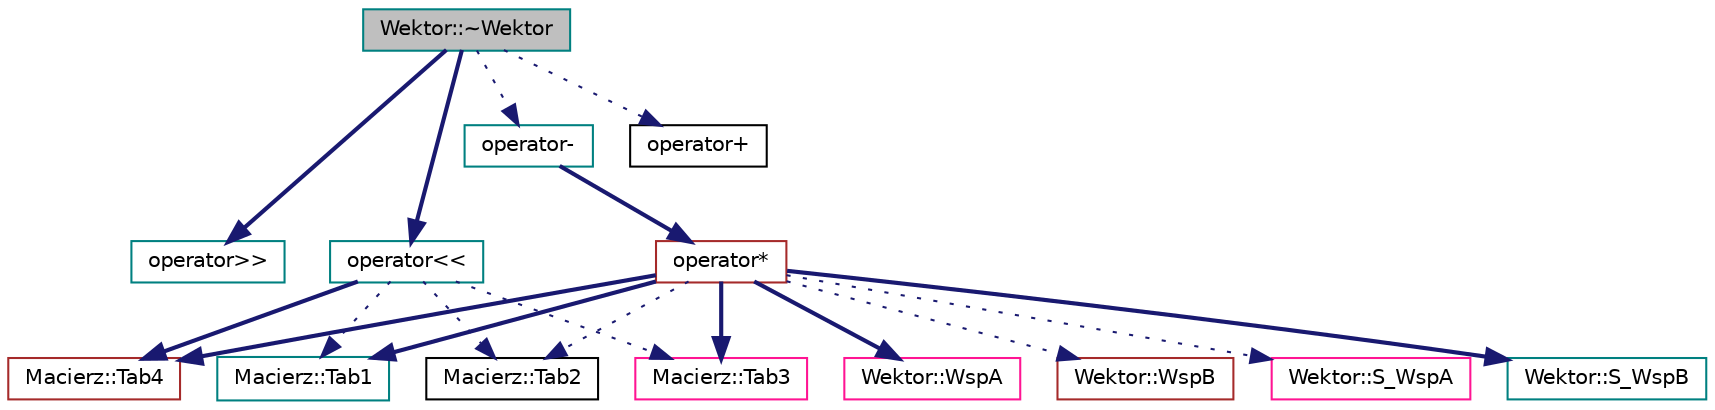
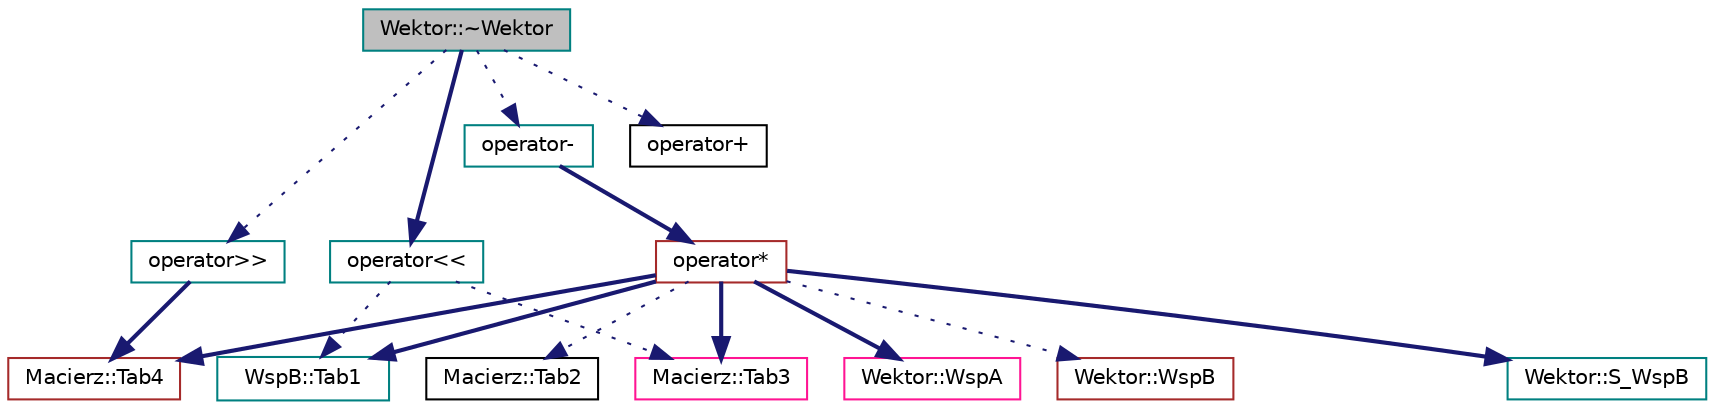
edge "Wektor::~Wektor" -> "operator>>": style bold -> dotted
edge "operator<<" -> "Macierz::Tab2": removed
edge "operator<<" -> "Macierz::Tab4": now "operator>>" -> "Macierz::Tab4"
node "Macierz::Tab1": label "Macierz::Tab1" -> "WspB::Tab1"
node "Wektor::S_WspA": removed
